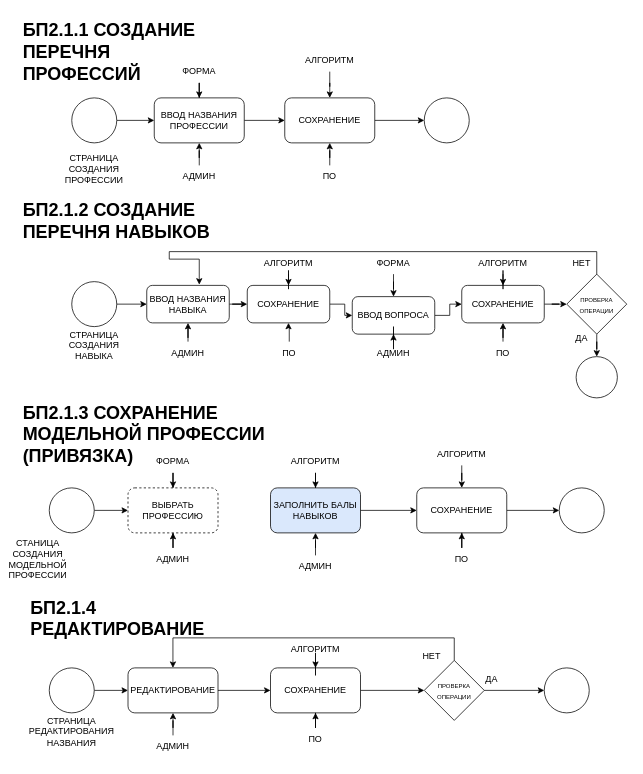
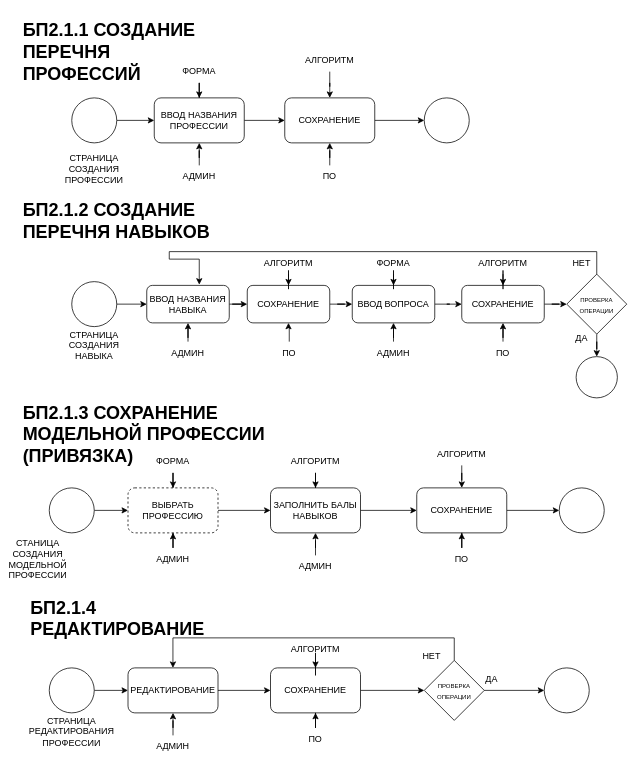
node "ВВОД ВОПРОСА": moved (393, 315) -> (393, 304)
edge "ВЫБРАТЬ ПРОФЕССИЮ" -> "ЗАПОЛНИТЬ БАЛЫ НАВЫКОВ": added
node "ЗАПОЛНИТЬ БАЛЫ НАВЫКОВ": fillcolor #dae8fc -> #ffffff
node "СТРАНИЦА РЕДАКТИРОВАНИЯ НАЗВАНИЯ": label "СТРАНИЦА РЕДАКТИРОВАНИЯ НАЗВАНИЯ" -> "СТРАНИЦА РЕДАКТИРОВАНИЯ ПРОФЕССИИ"
